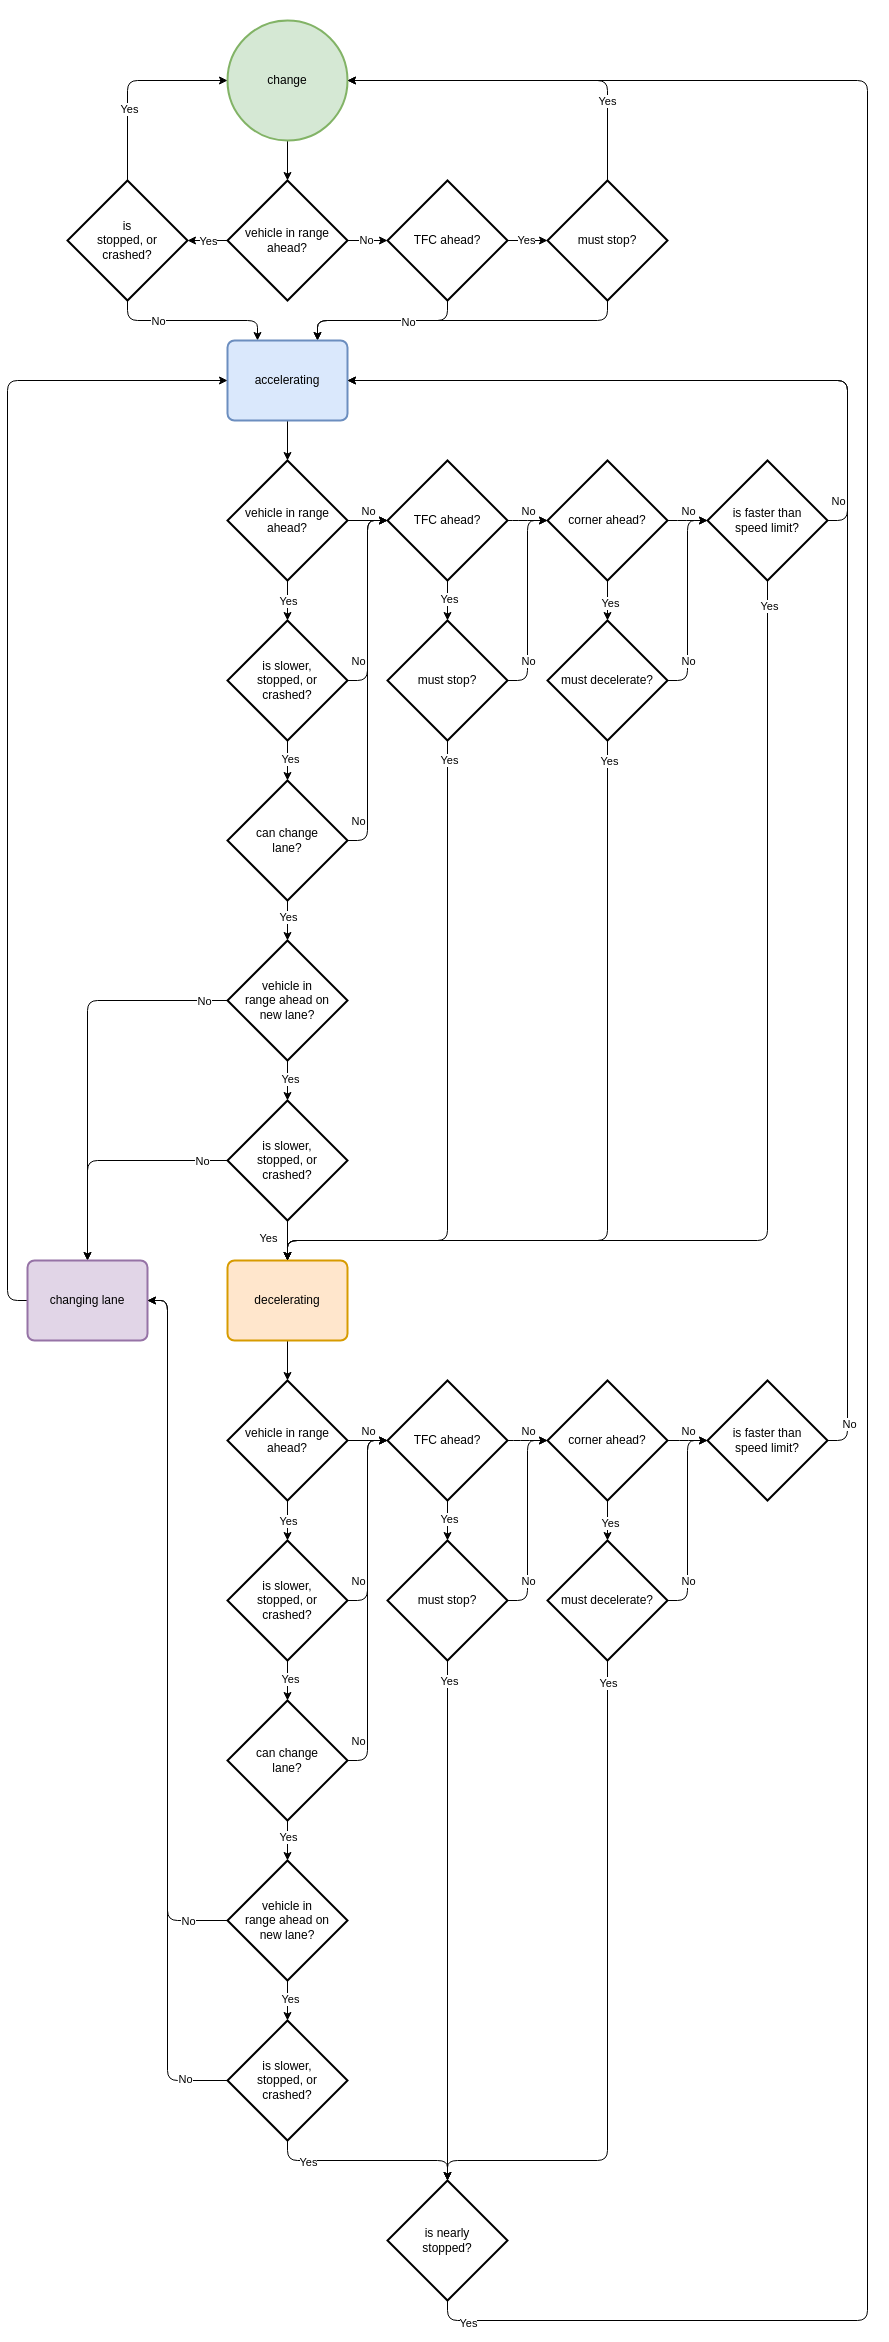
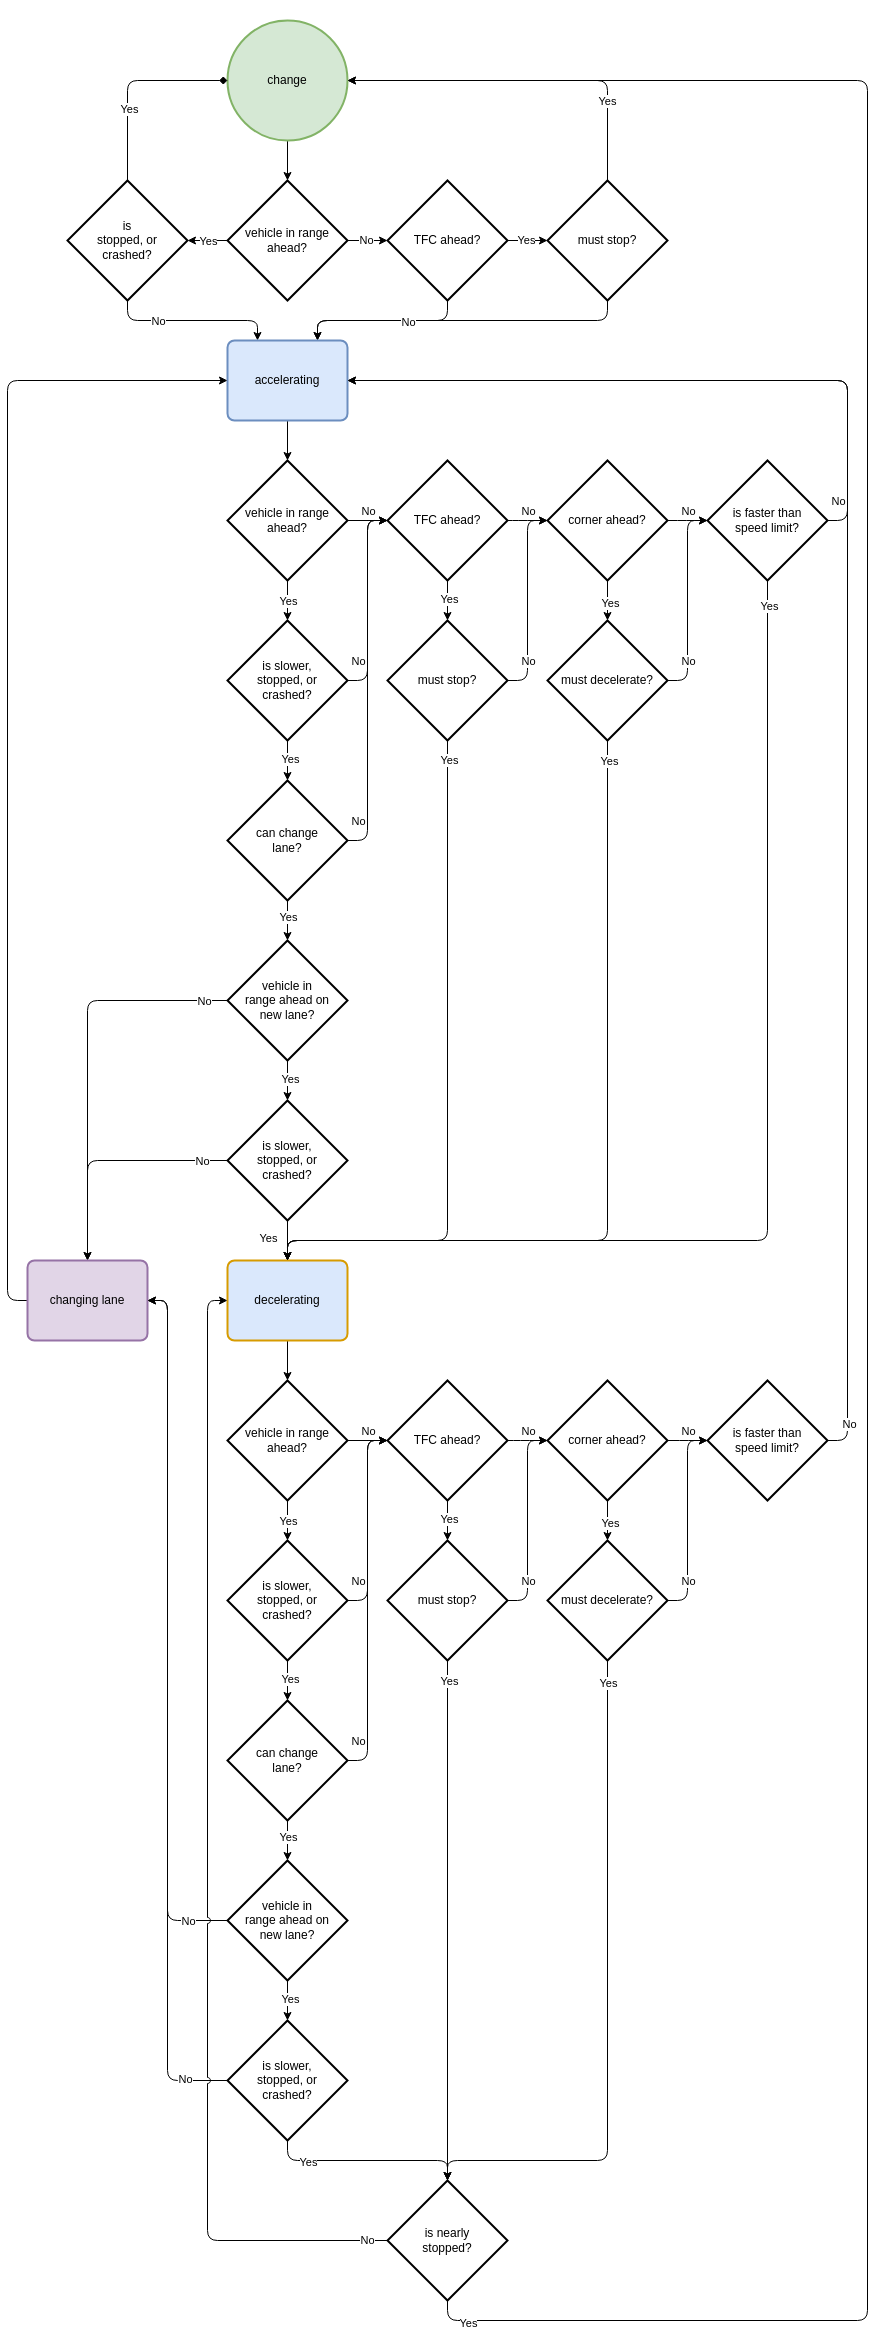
edge "is stopped, or crashed?" -> "change": arrowhead classic -> diamond
node "decelerating": fillcolor #ffe6cc -> #dae8fc
edge "is nearly stopped?" -> "decelerating": added, label "No"
